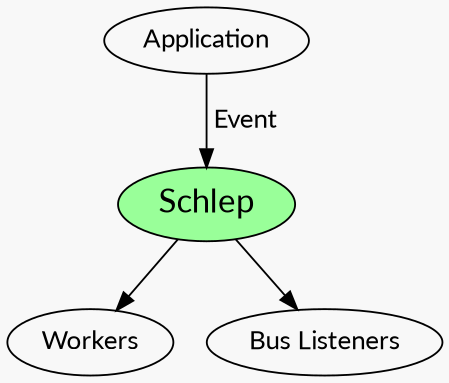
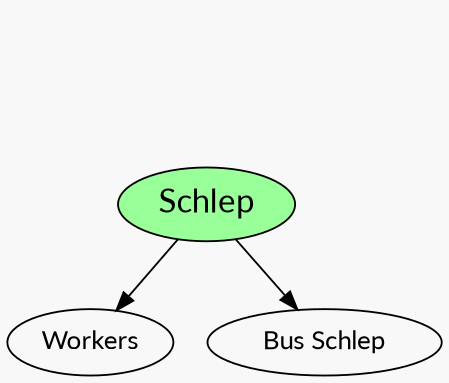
node "Application": removed
node "Bus Listeners": label "Bus Listeners" -> "Bus Schlep"
